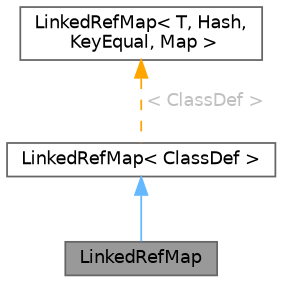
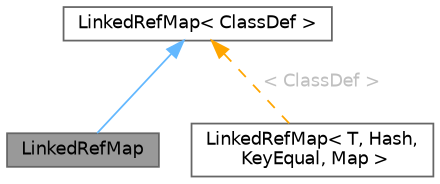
edge "LinkedRefMap< ClassDef >" -> "LinkedRefMap< T, Hash, KeyEqual, Map >": reversed
